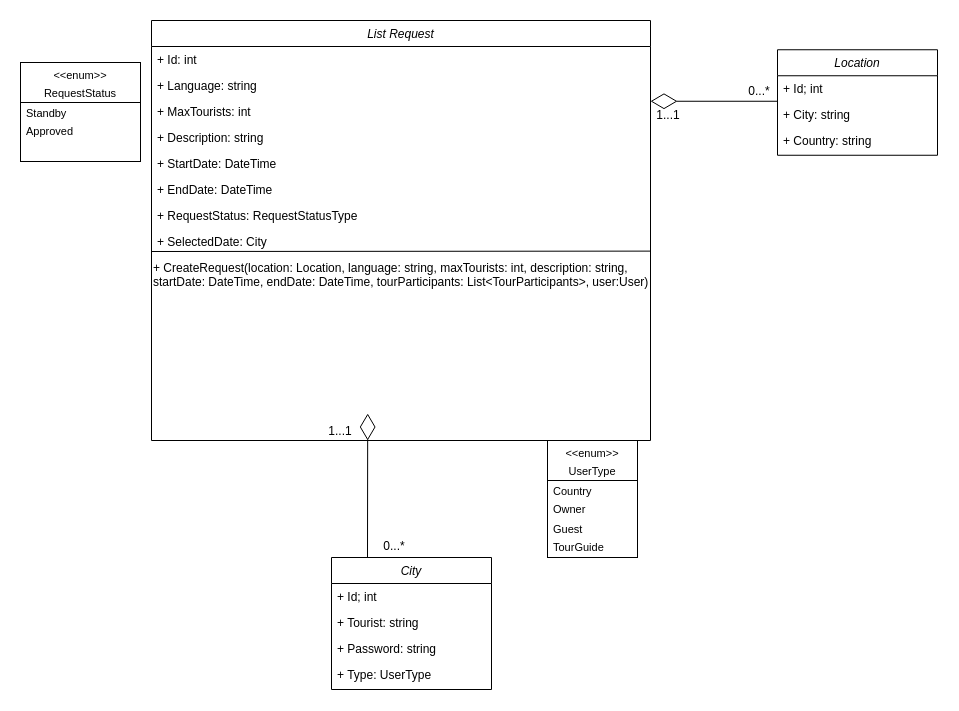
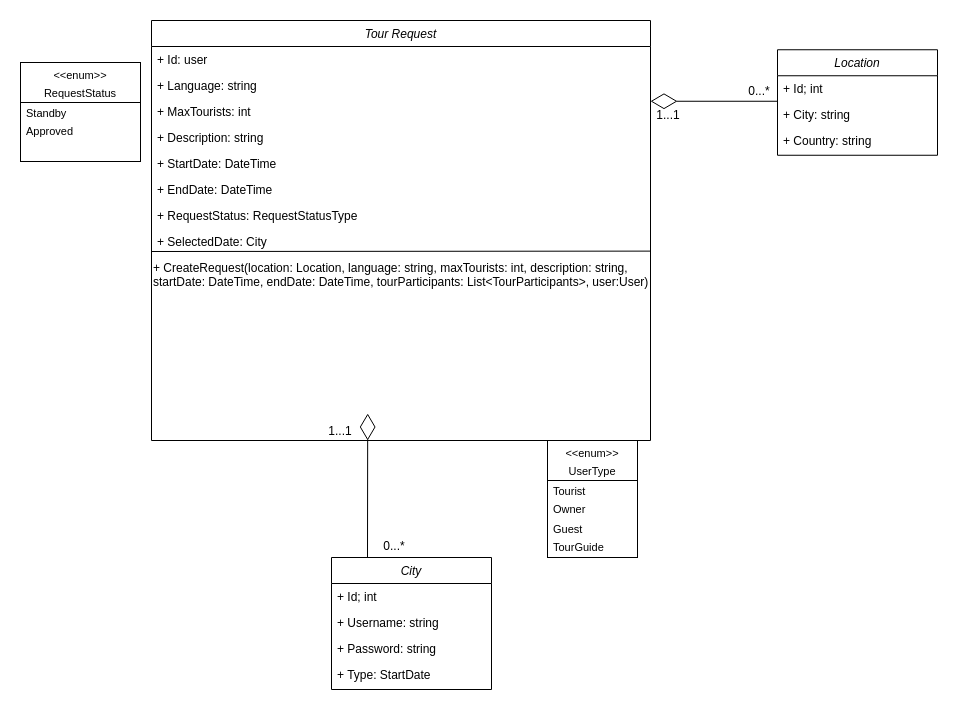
node "List Request": label "List Request" -> "Tour Request"
node "+ Id: int": label "+ Id: int" -> "+ Id: user"
node "Country": label "Country" -> "Tourist"
node "+ Tourist: string": label "+ Tourist: string" -> "+ Username: string"
node "+ Type: UserType": label "+ Type: UserType" -> "+ Type: StartDate"
